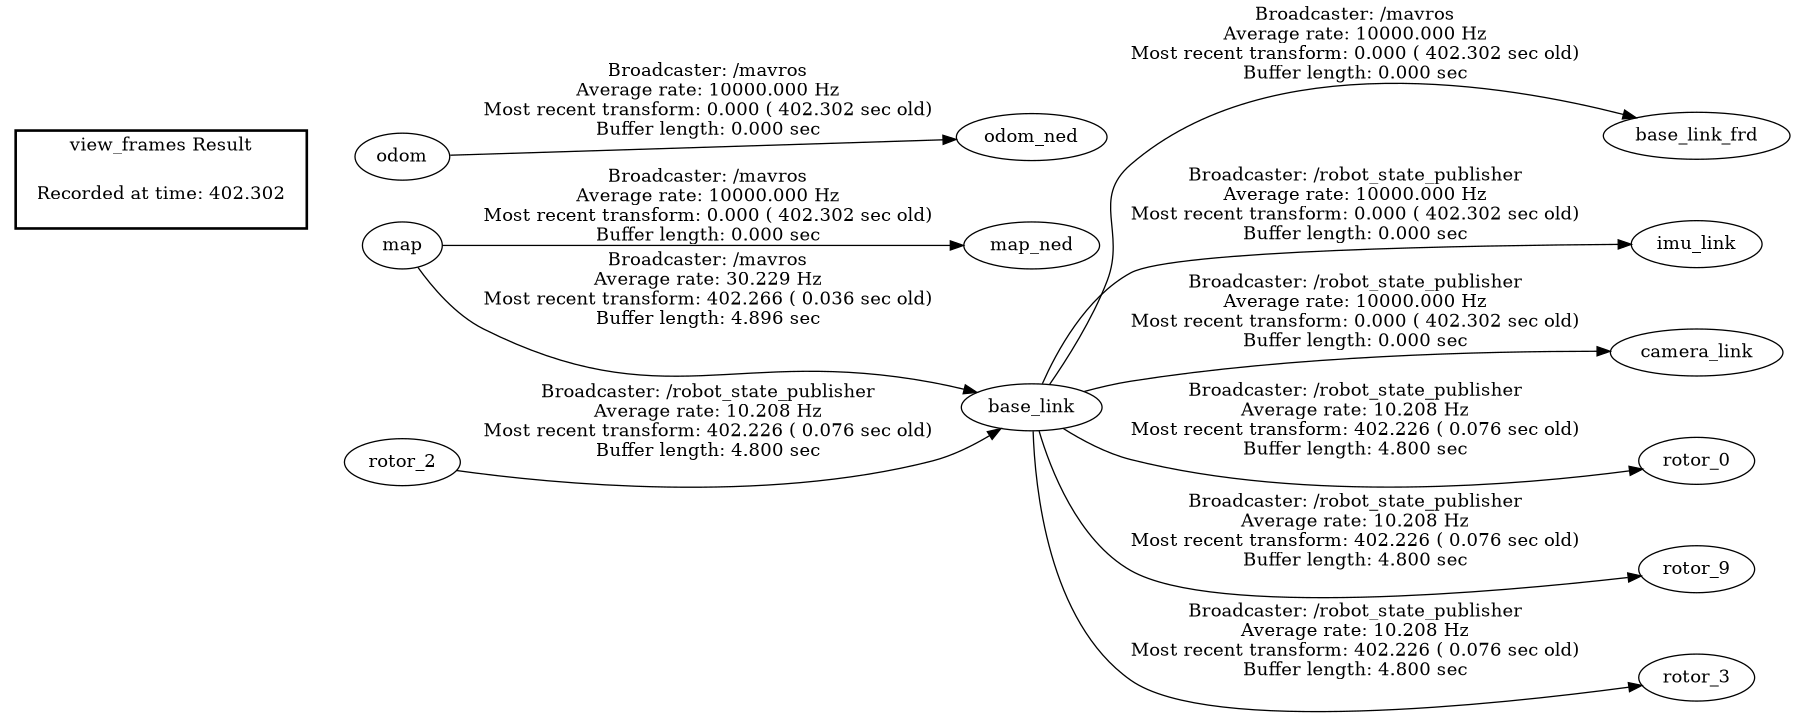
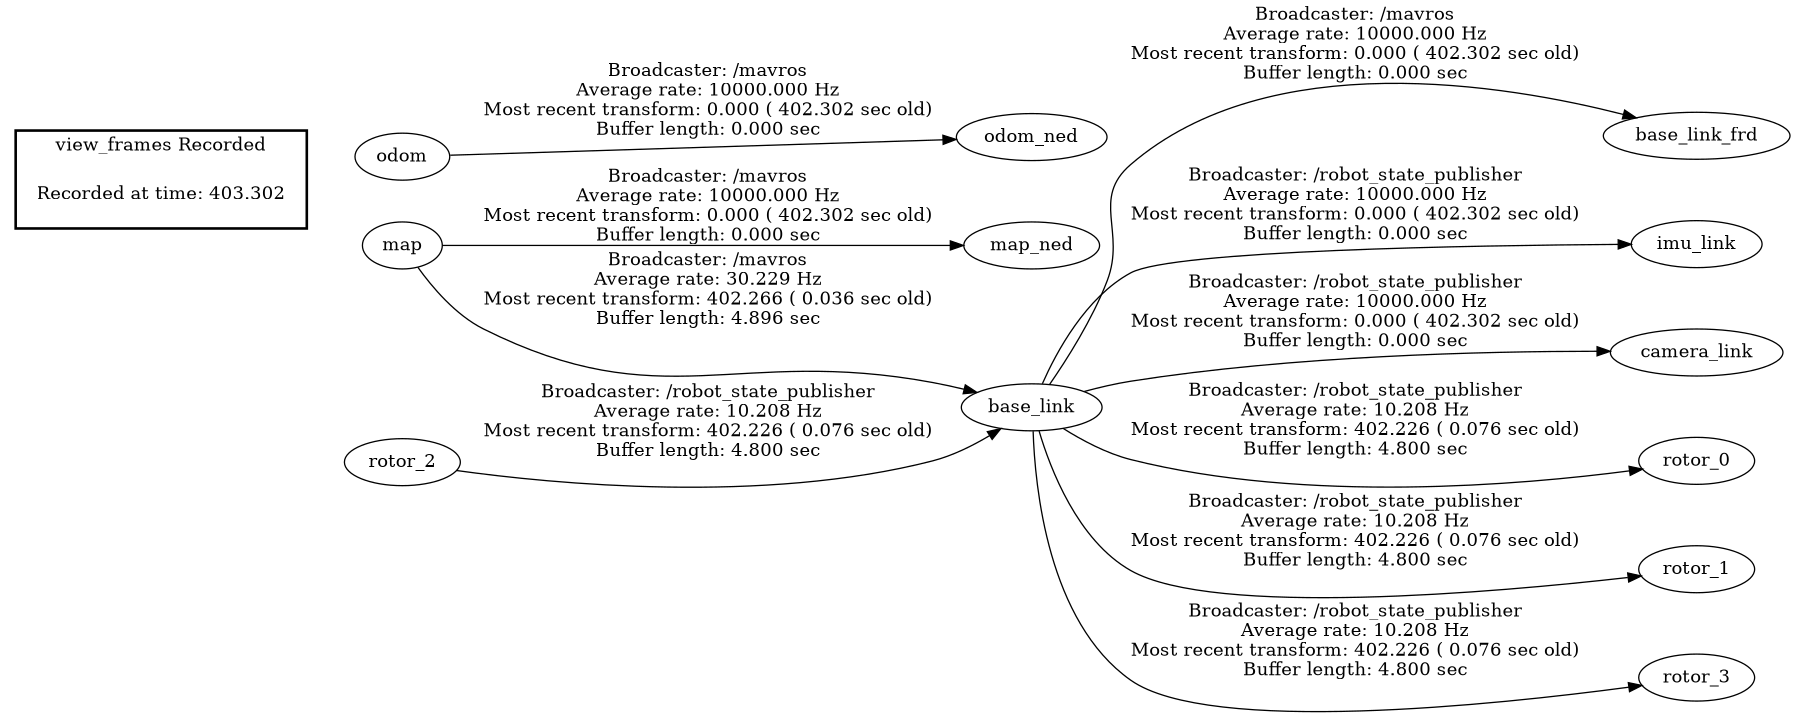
cluster "view_frames Result": label "view_frames Result" -> "view_frames Recorded"
node "Recorded at time: 402.302": label "Recorded at time: 402.302" -> "Recorded at time: 403.302"
node "rotor_9": label "rotor_9" -> "rotor_1"
